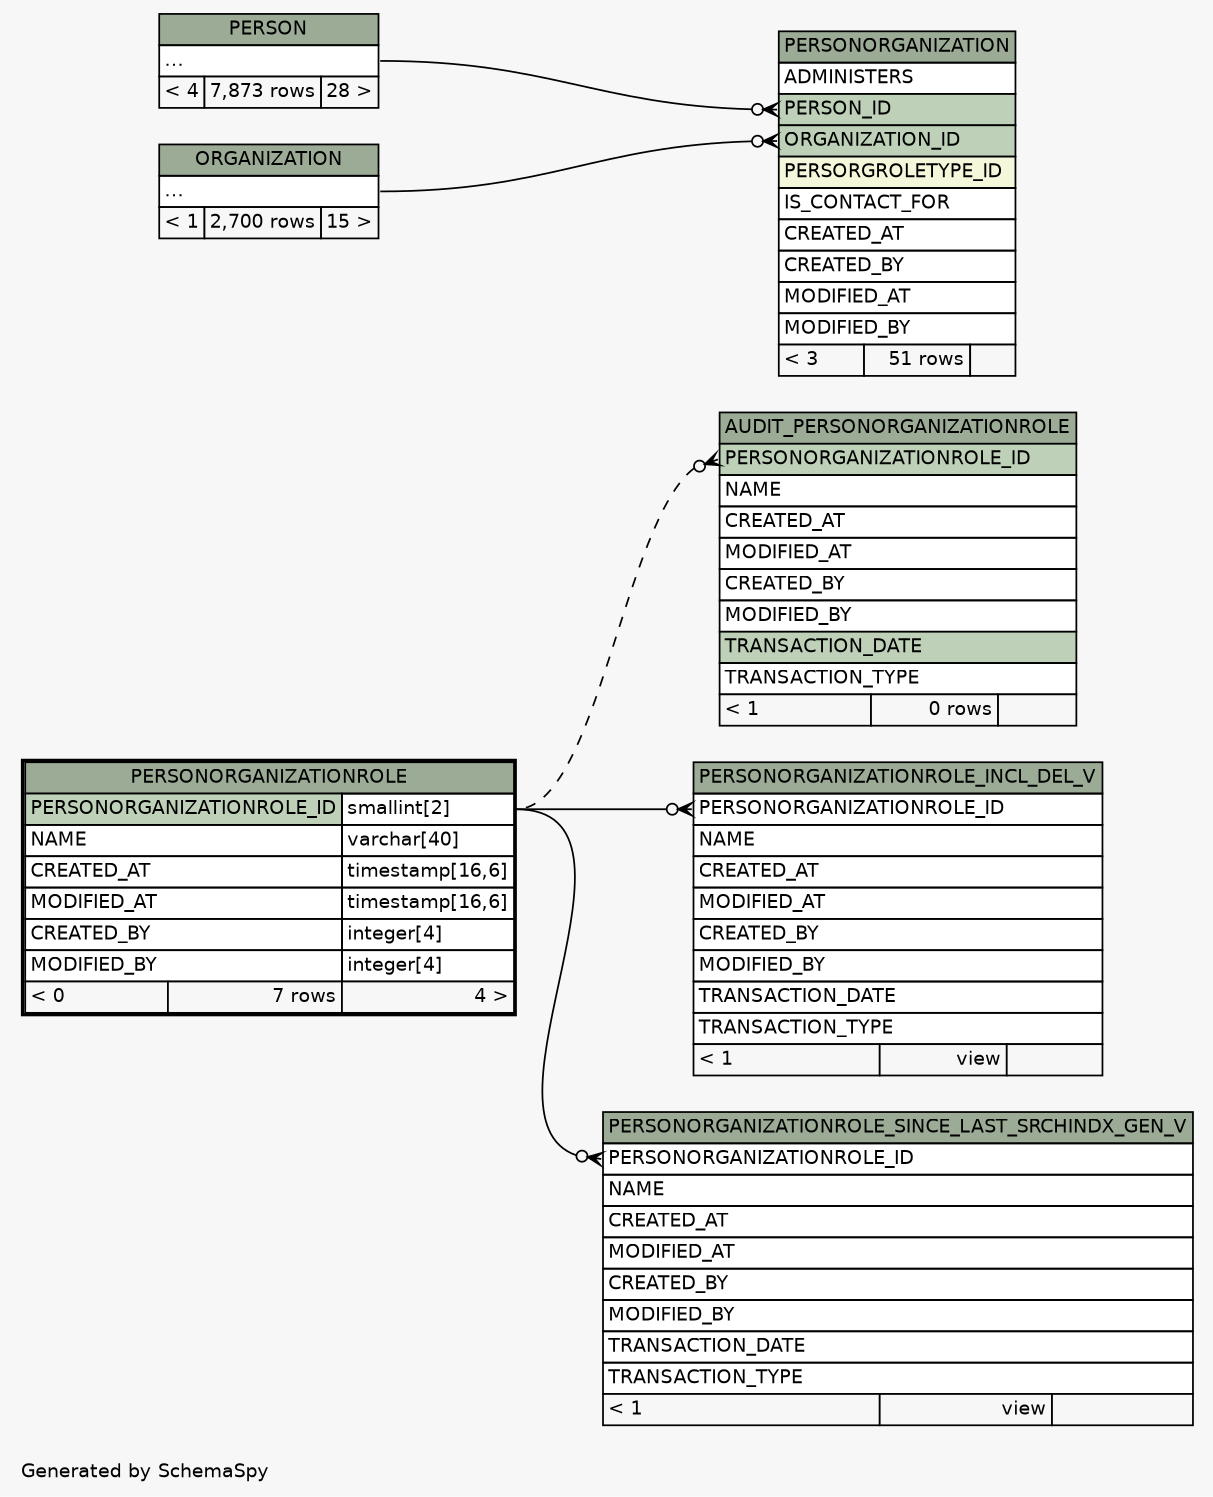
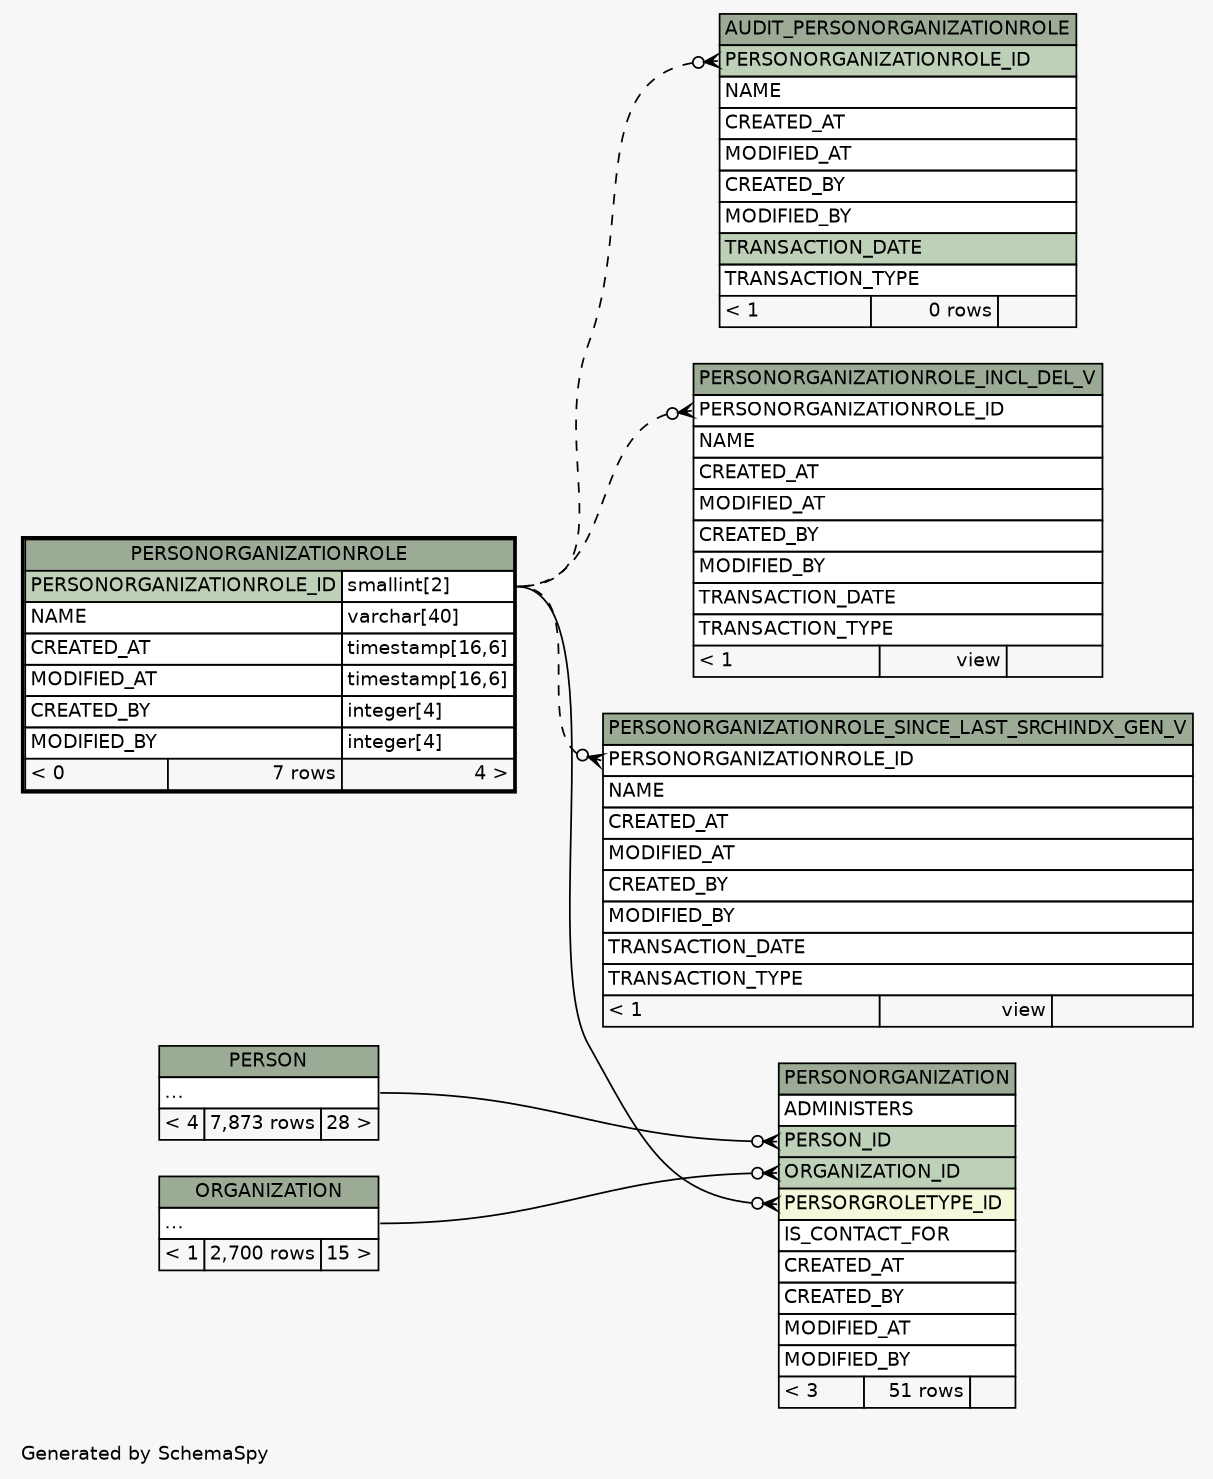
edge "PERSONORGANIZATIONROLE" -> "PERSONORGANIZATIONROLE_INCL_DEL_V": style solid -> dashed
edge "PERSONORGANIZATIONROLE" -> "PERSONORGANIZATION": added
edge "PERSONORGANIZATIONROLE" -> "PERSONORGANIZATIONROLE_SINCE_LAST_SRCHINDX_GEN_V": style solid -> dashed
